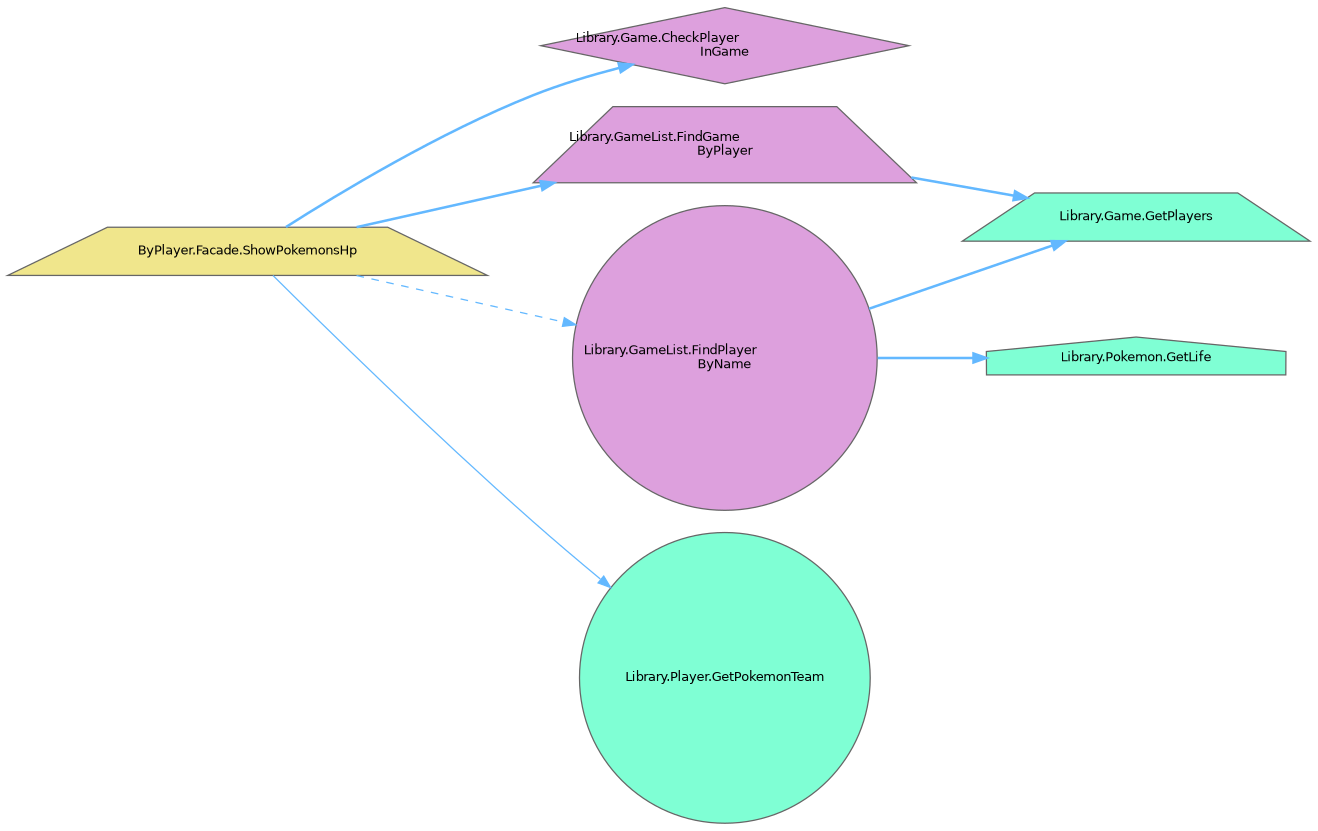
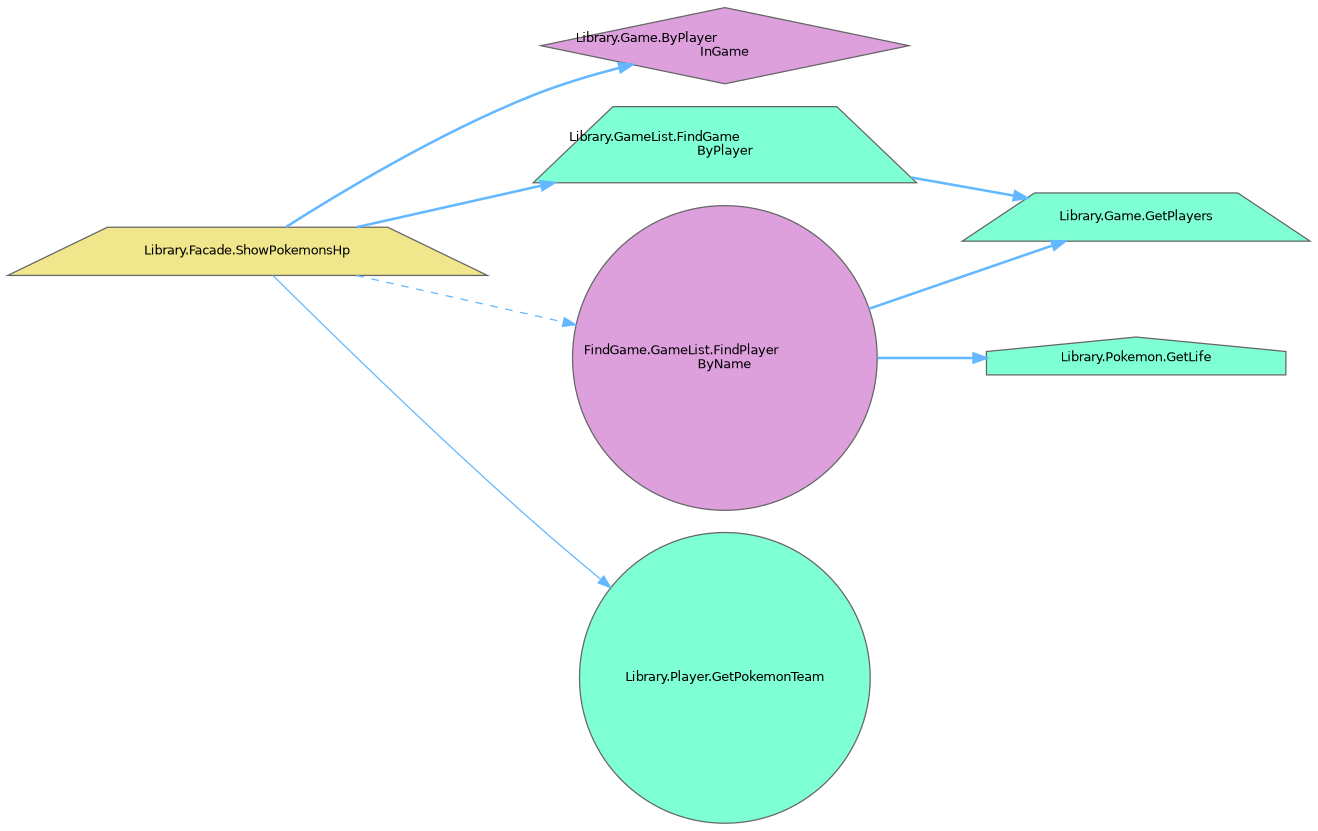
node "Library.Game.CheckPlayer InGame": label "Library.Game.CheckPlayer InGame" -> "Library.Game.ByPlayer InGame"
node "Library.GameList.FindGame ByPlayer": fillcolor plum -> aquamarine
node "ByPlayer.Facade.ShowPokemonsHp": label "ByPlayer.Facade.ShowPokemonsHp" -> "Library.Facade.ShowPokemonsHp"
node "Library.GameList.FindPlayer ByName": label "Library.GameList.FindPlayer ByName" -> "FindGame.GameList.FindPlayer ByName"
